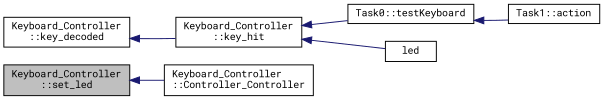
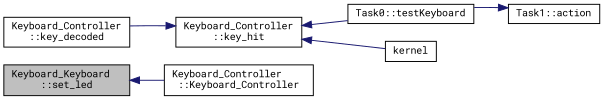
edge "Task1::action" -> "Task0::testKeyboard": reversed
edge "Keyboard_Controller ::key_hit" -> "Keyboard_Controller ::key_decoded": reversed
node "led": label "led" -> "kernel"
node "Keyboard_Controller ::set_led": label "Keyboard_Controller ::set_led" -> "Keyboard_Keyboard ::set_led"
node "Keyboard_Controller ::Controller_Controller": label "Keyboard_Controller ::Controller_Controller" -> "Keyboard_Controller ::Keyboard_Controller"
